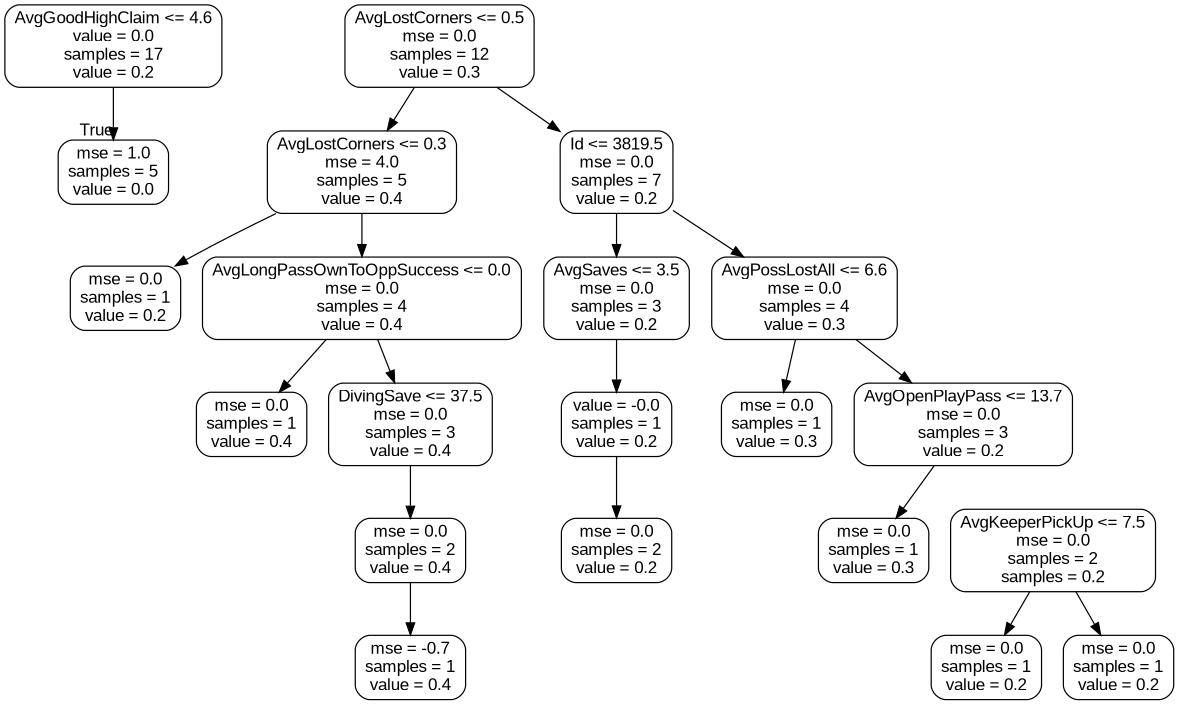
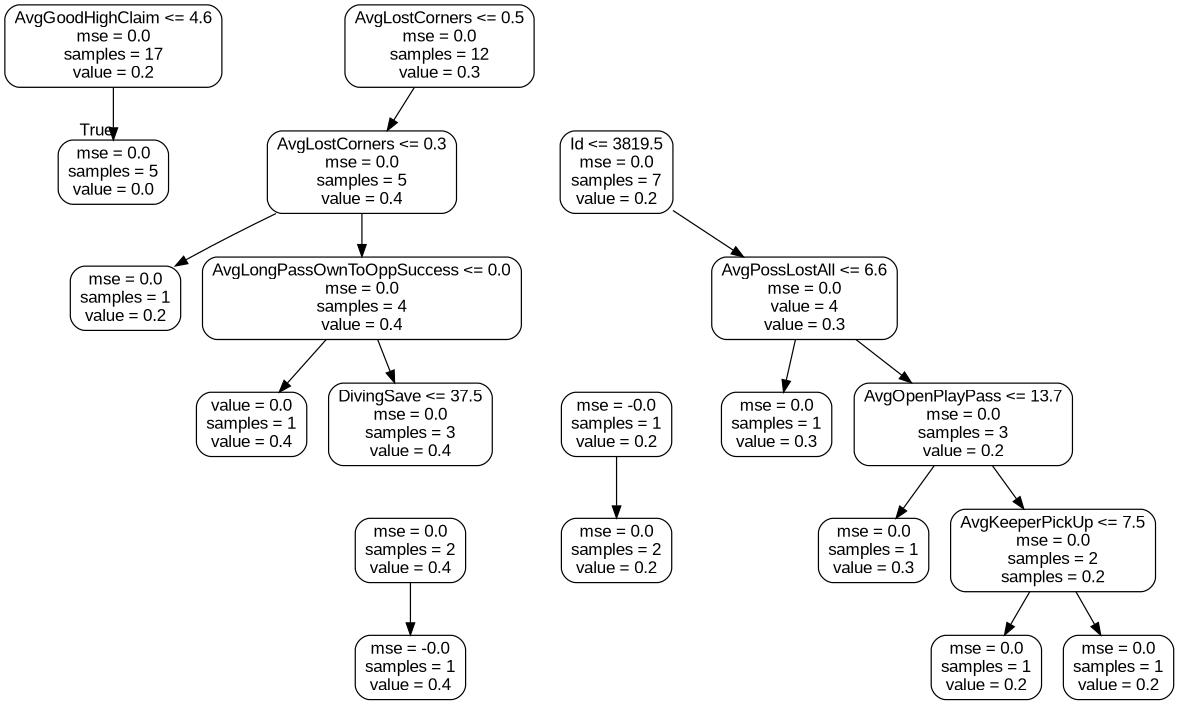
node "AvgGoodHighClaim <= 4.6 value = 0.0 samples = 17 value = 0.2": label "AvgGoodHighClaim <= 4.6 value = 0.0 samples = 17 value = 0.2" -> "AvgGoodHighClaim <= 4.6 mse = 0.0 samples = 17 value = 0.2"
edge "AvgLostCorners <= 0.5 mse = 0.0 samples = 12 value = 0.3" -> "Id <= 3819.5 mse = 0.0 samples = 7 value = 0.2": removed
node "mse = 1.0 samples = 5 value = 0.0": label "mse = 1.0 samples = 5 value = 0.0" -> "mse = 0.0 samples = 5 value = 0.0"
node "AvgLostCorners <= 0.3 mse = 4.0 samples = 5 value = 0.4": label "AvgLostCorners <= 0.3 mse = 4.0 samples = 5 value = 0.4" -> "AvgLostCorners <= 0.3 mse = 0.0 samples = 5 value = 0.4"
node "AvgSaves <= 3.5 mse = 0.0 samples = 3 value = 0.2": removed
node "AvgPossLostAll <= 6.6 mse = 0.0 samples = 4 value = 0.3": label "AvgPossLostAll <= 6.6 mse = 0.0 samples = 4 value = 0.3" -> "AvgPossLostAll <= 6.6 mse = 0.0 value = 4 value = 0.3"
node "mse = 0.0 samples = 1 value = 0.4": label "mse = 0.0 samples = 1 value = 0.4" -> "value = 0.0 samples = 1 value = 0.4"
node "value = -0.0 samples = 1 value = 0.2": label "value = -0.0 samples = 1 value = 0.2" -> "mse = -0.0 samples = 1 value = 0.2"
edge "AvgOpenPlayPass <= 13.7 mse = 0.0 samples = 3 value = 0.2" -> "AvgKeeperPickUp <= 7.5 mse = 0.0 samples = 2 samples = 0.2": added
edge "DivingSave <= 37.5 mse = 0.0 samples = 3 value = 0.4" -> "mse = 0.0 samples = 2 value = 0.4": removed
node "mse = -0.7 samples = 1 value = 0.4": label "mse = -0.7 samples = 1 value = 0.4" -> "mse = -0.0 samples = 1 value = 0.4"
